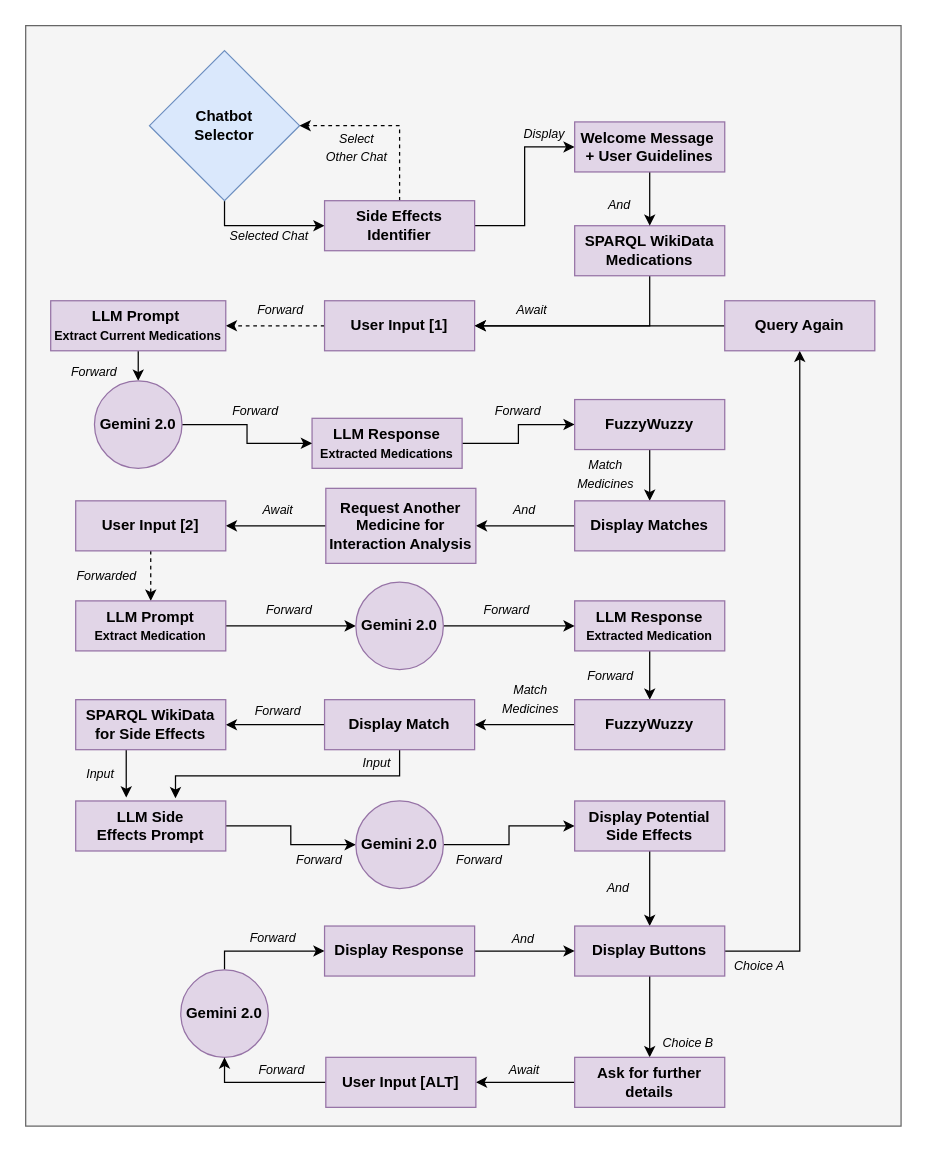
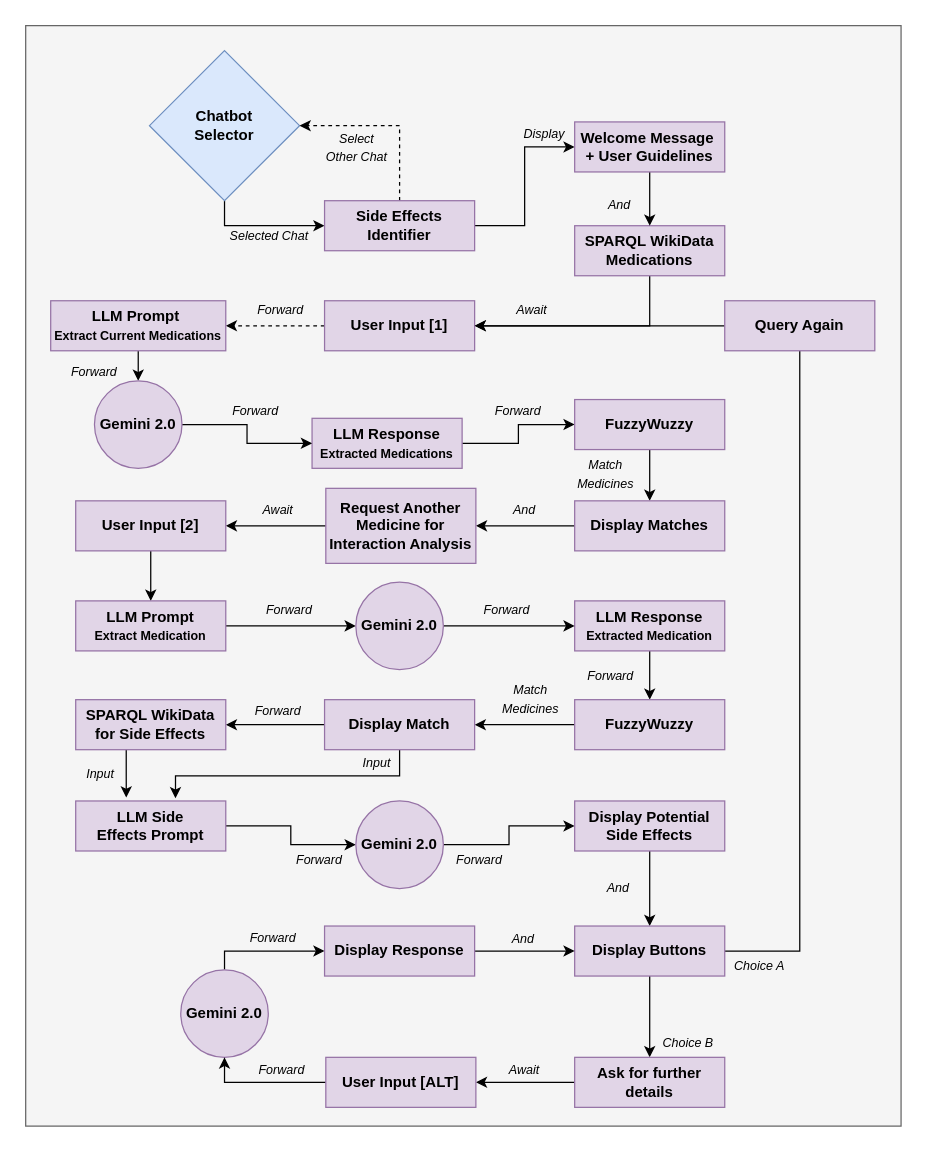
edge "Display Buttons" -> "Query Again": arrowhead classic -> none
edge "User Input [2]" -> "LLM Prompt Extract Medication": style dashed -> solid
node "Forwarded": removed
